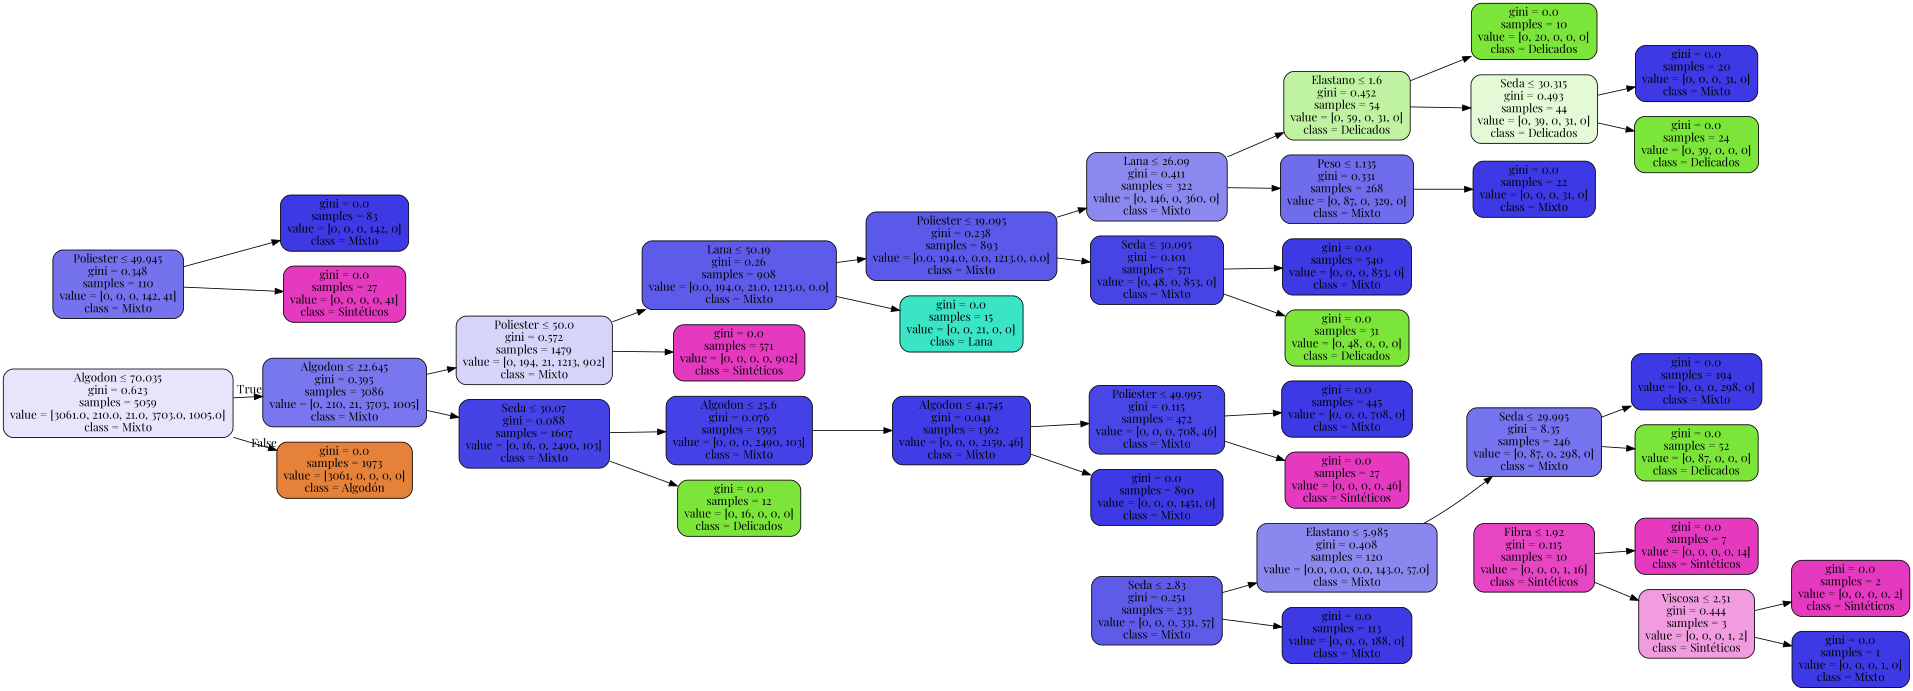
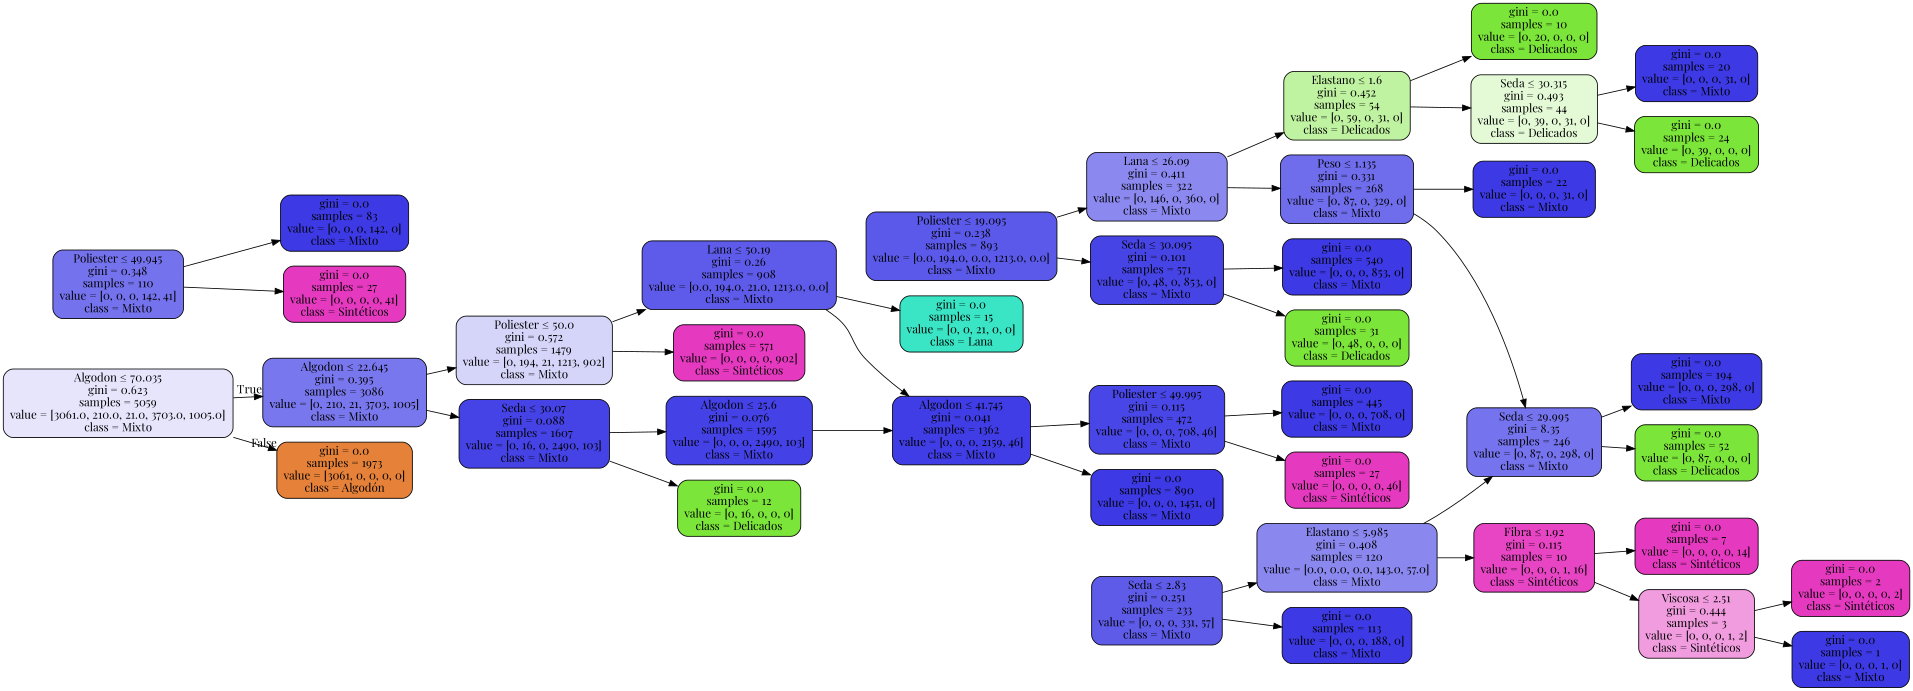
edge "Lana ≤ 50.19" -> "Poliester ≤ 19.095": now "Lana ≤ 50.19" -> "Algodon ≤ 41.745"
edge "Peso ≤ 1.135" -> "Seda ≤ 29.995": added
edge "Elastano ≤ 5.985" -> "Fibra ≤ 1.92": added
